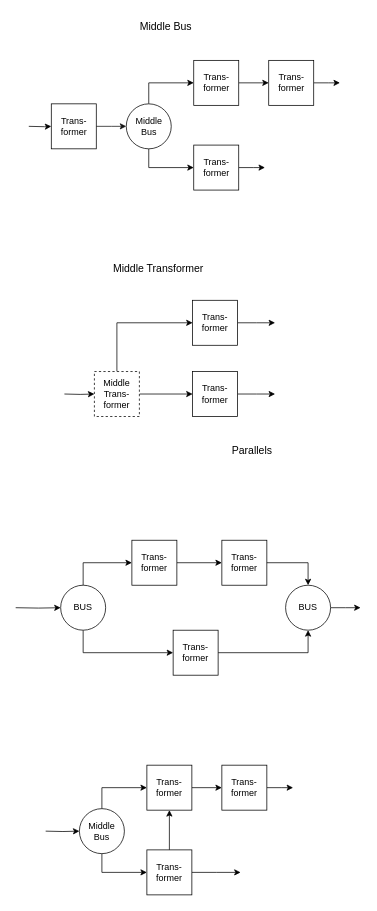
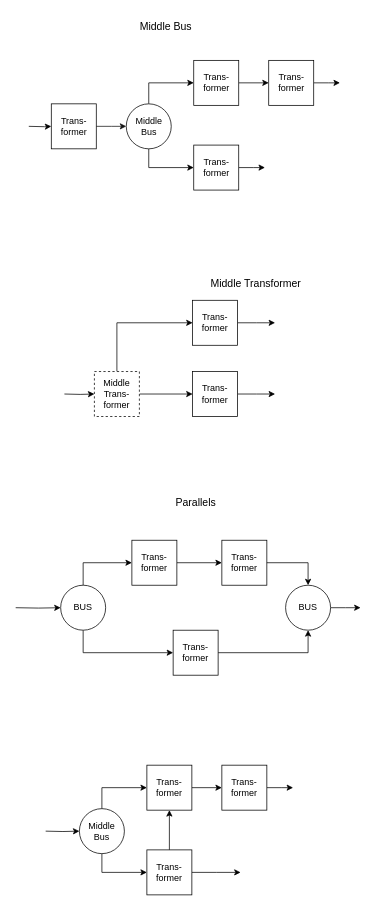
node "Middle Transformer": moved (158, 269) -> (255, 284)
node "Parallels": moved (252, 450) -> (195, 503)
